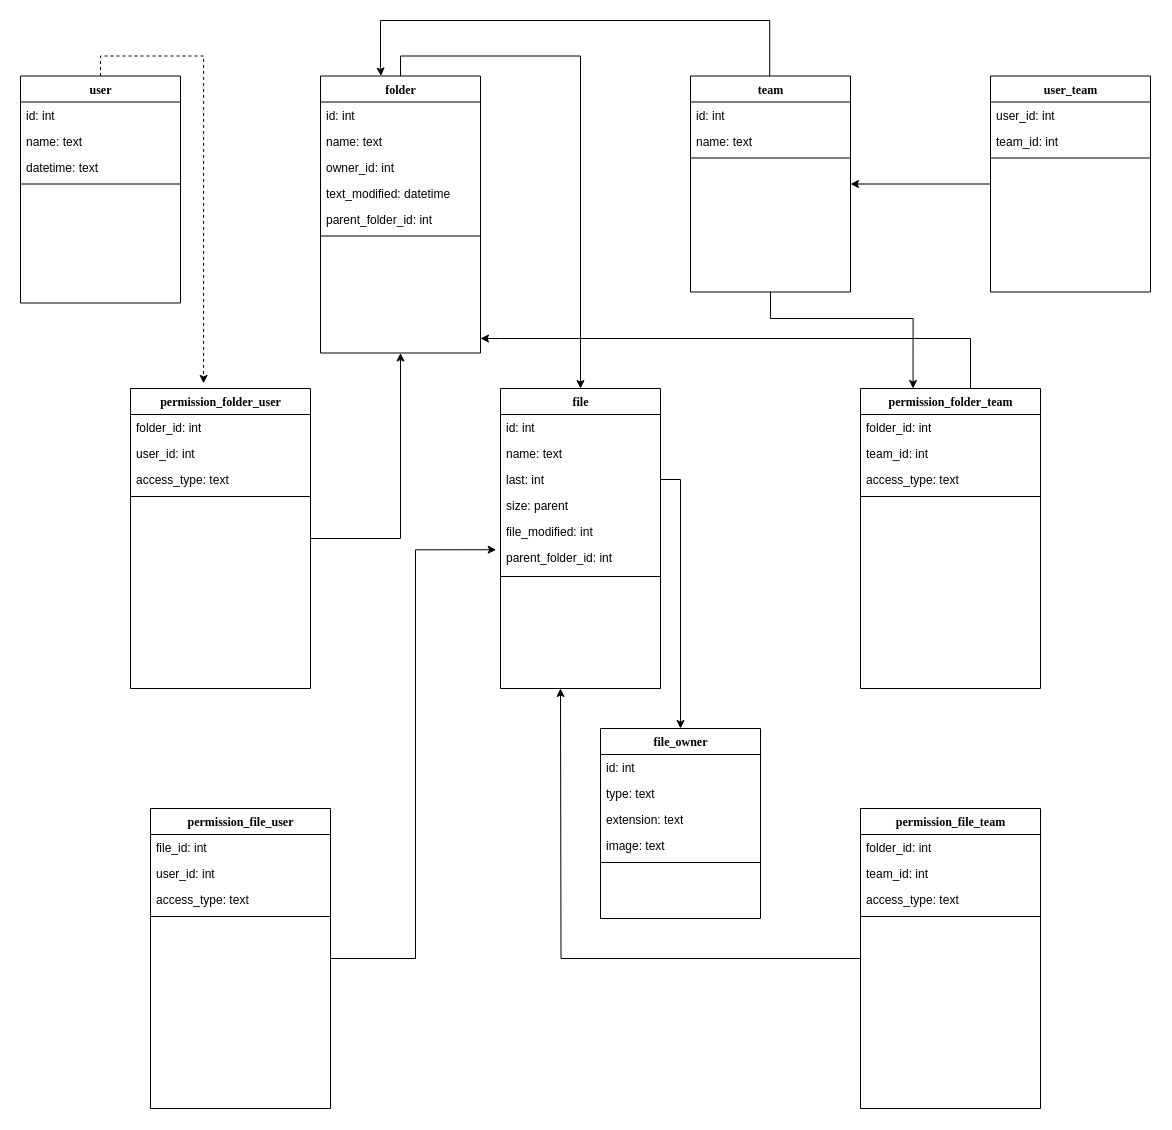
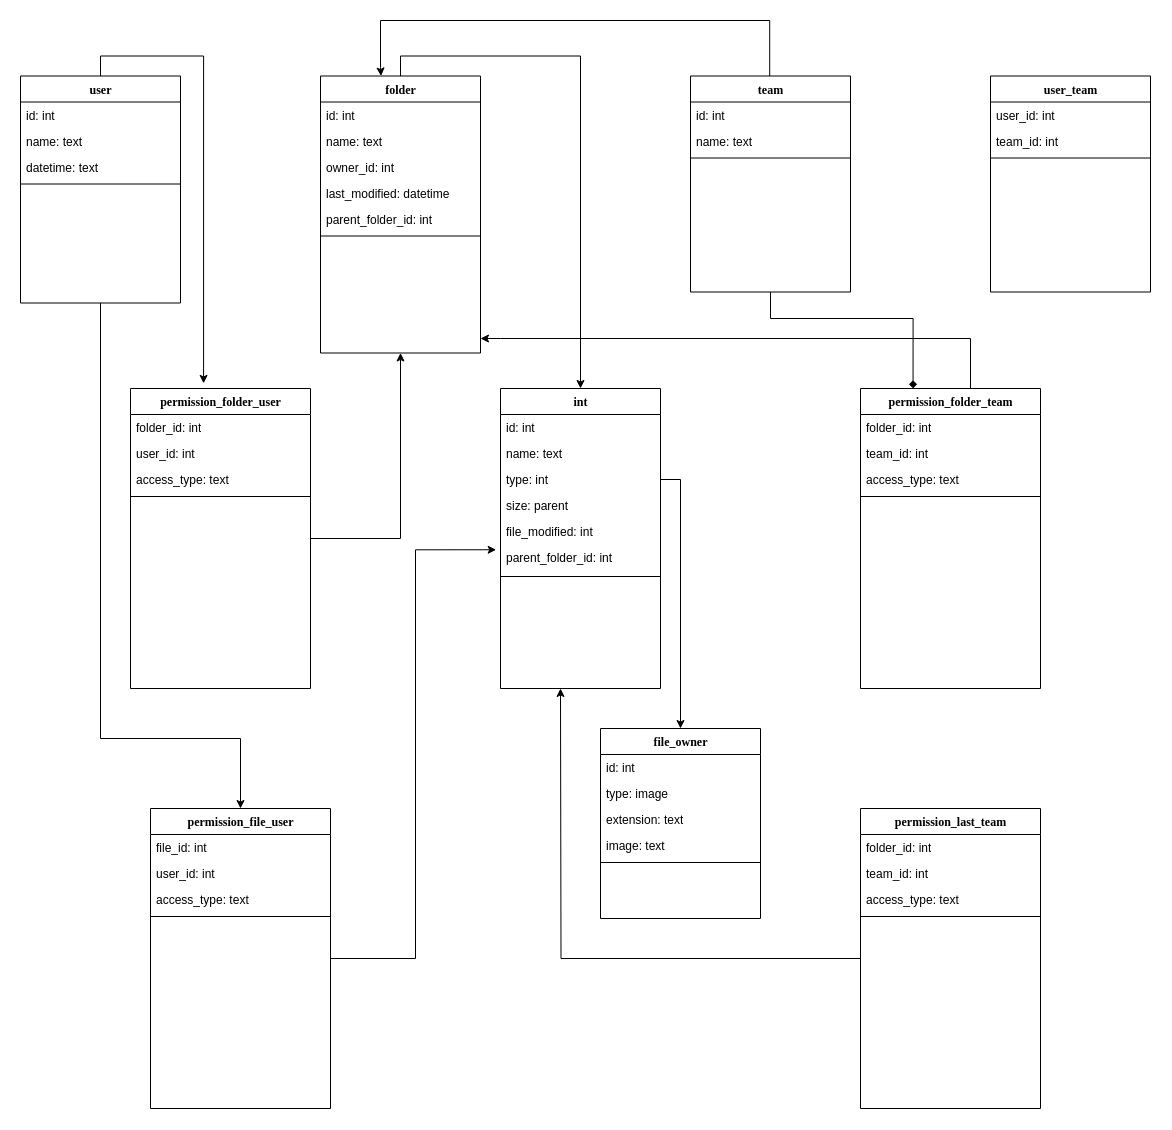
edge "user" -> "permission_folder_user": style dashed -> solid
edge "user_team" -> "team": removed
node "text_modified: datetime": label "text_modified: datetime" -> "last_modified: datetime"
edge "team" -> "permission_folder_team": arrowhead classic -> diamond
node "file": label "file" -> "int"
node "last: int": label "last: int" -> "type: int"
edge "user" -> "permission_file_user": added
node "type: text": label "type: text" -> "type: image"
node "permission_file_team": label "permission_file_team" -> "permission_last_team"
